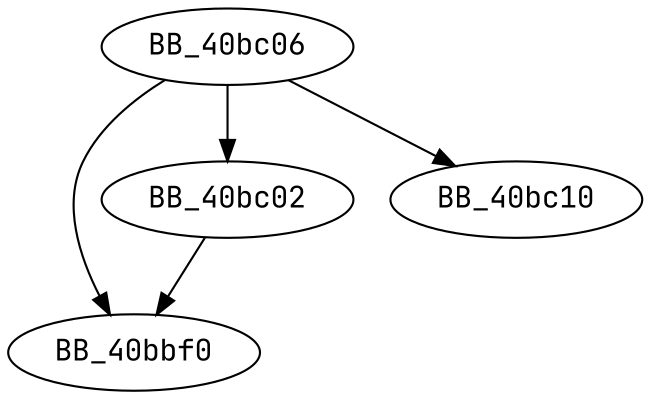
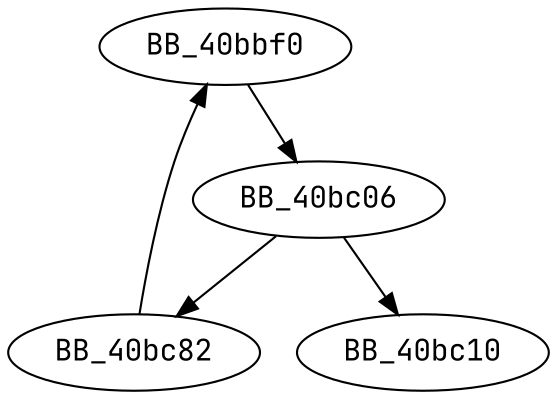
edge "BB_40bc06" -> "BB_40bbf0": reversed
node "BB_40bc02": label "BB_40bc02" -> "BB_40bc82"
